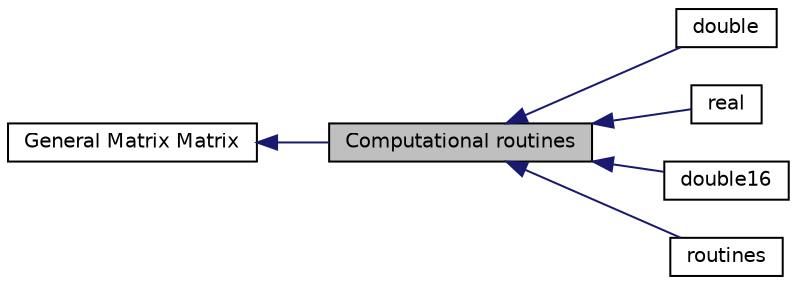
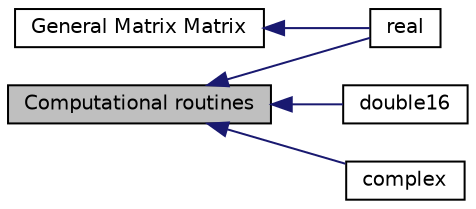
node "double": removed
edge "Computational routines" -> "General Matrix Matrix": now "real" -> "General Matrix Matrix"
node "routines": label "routines" -> "complex"
